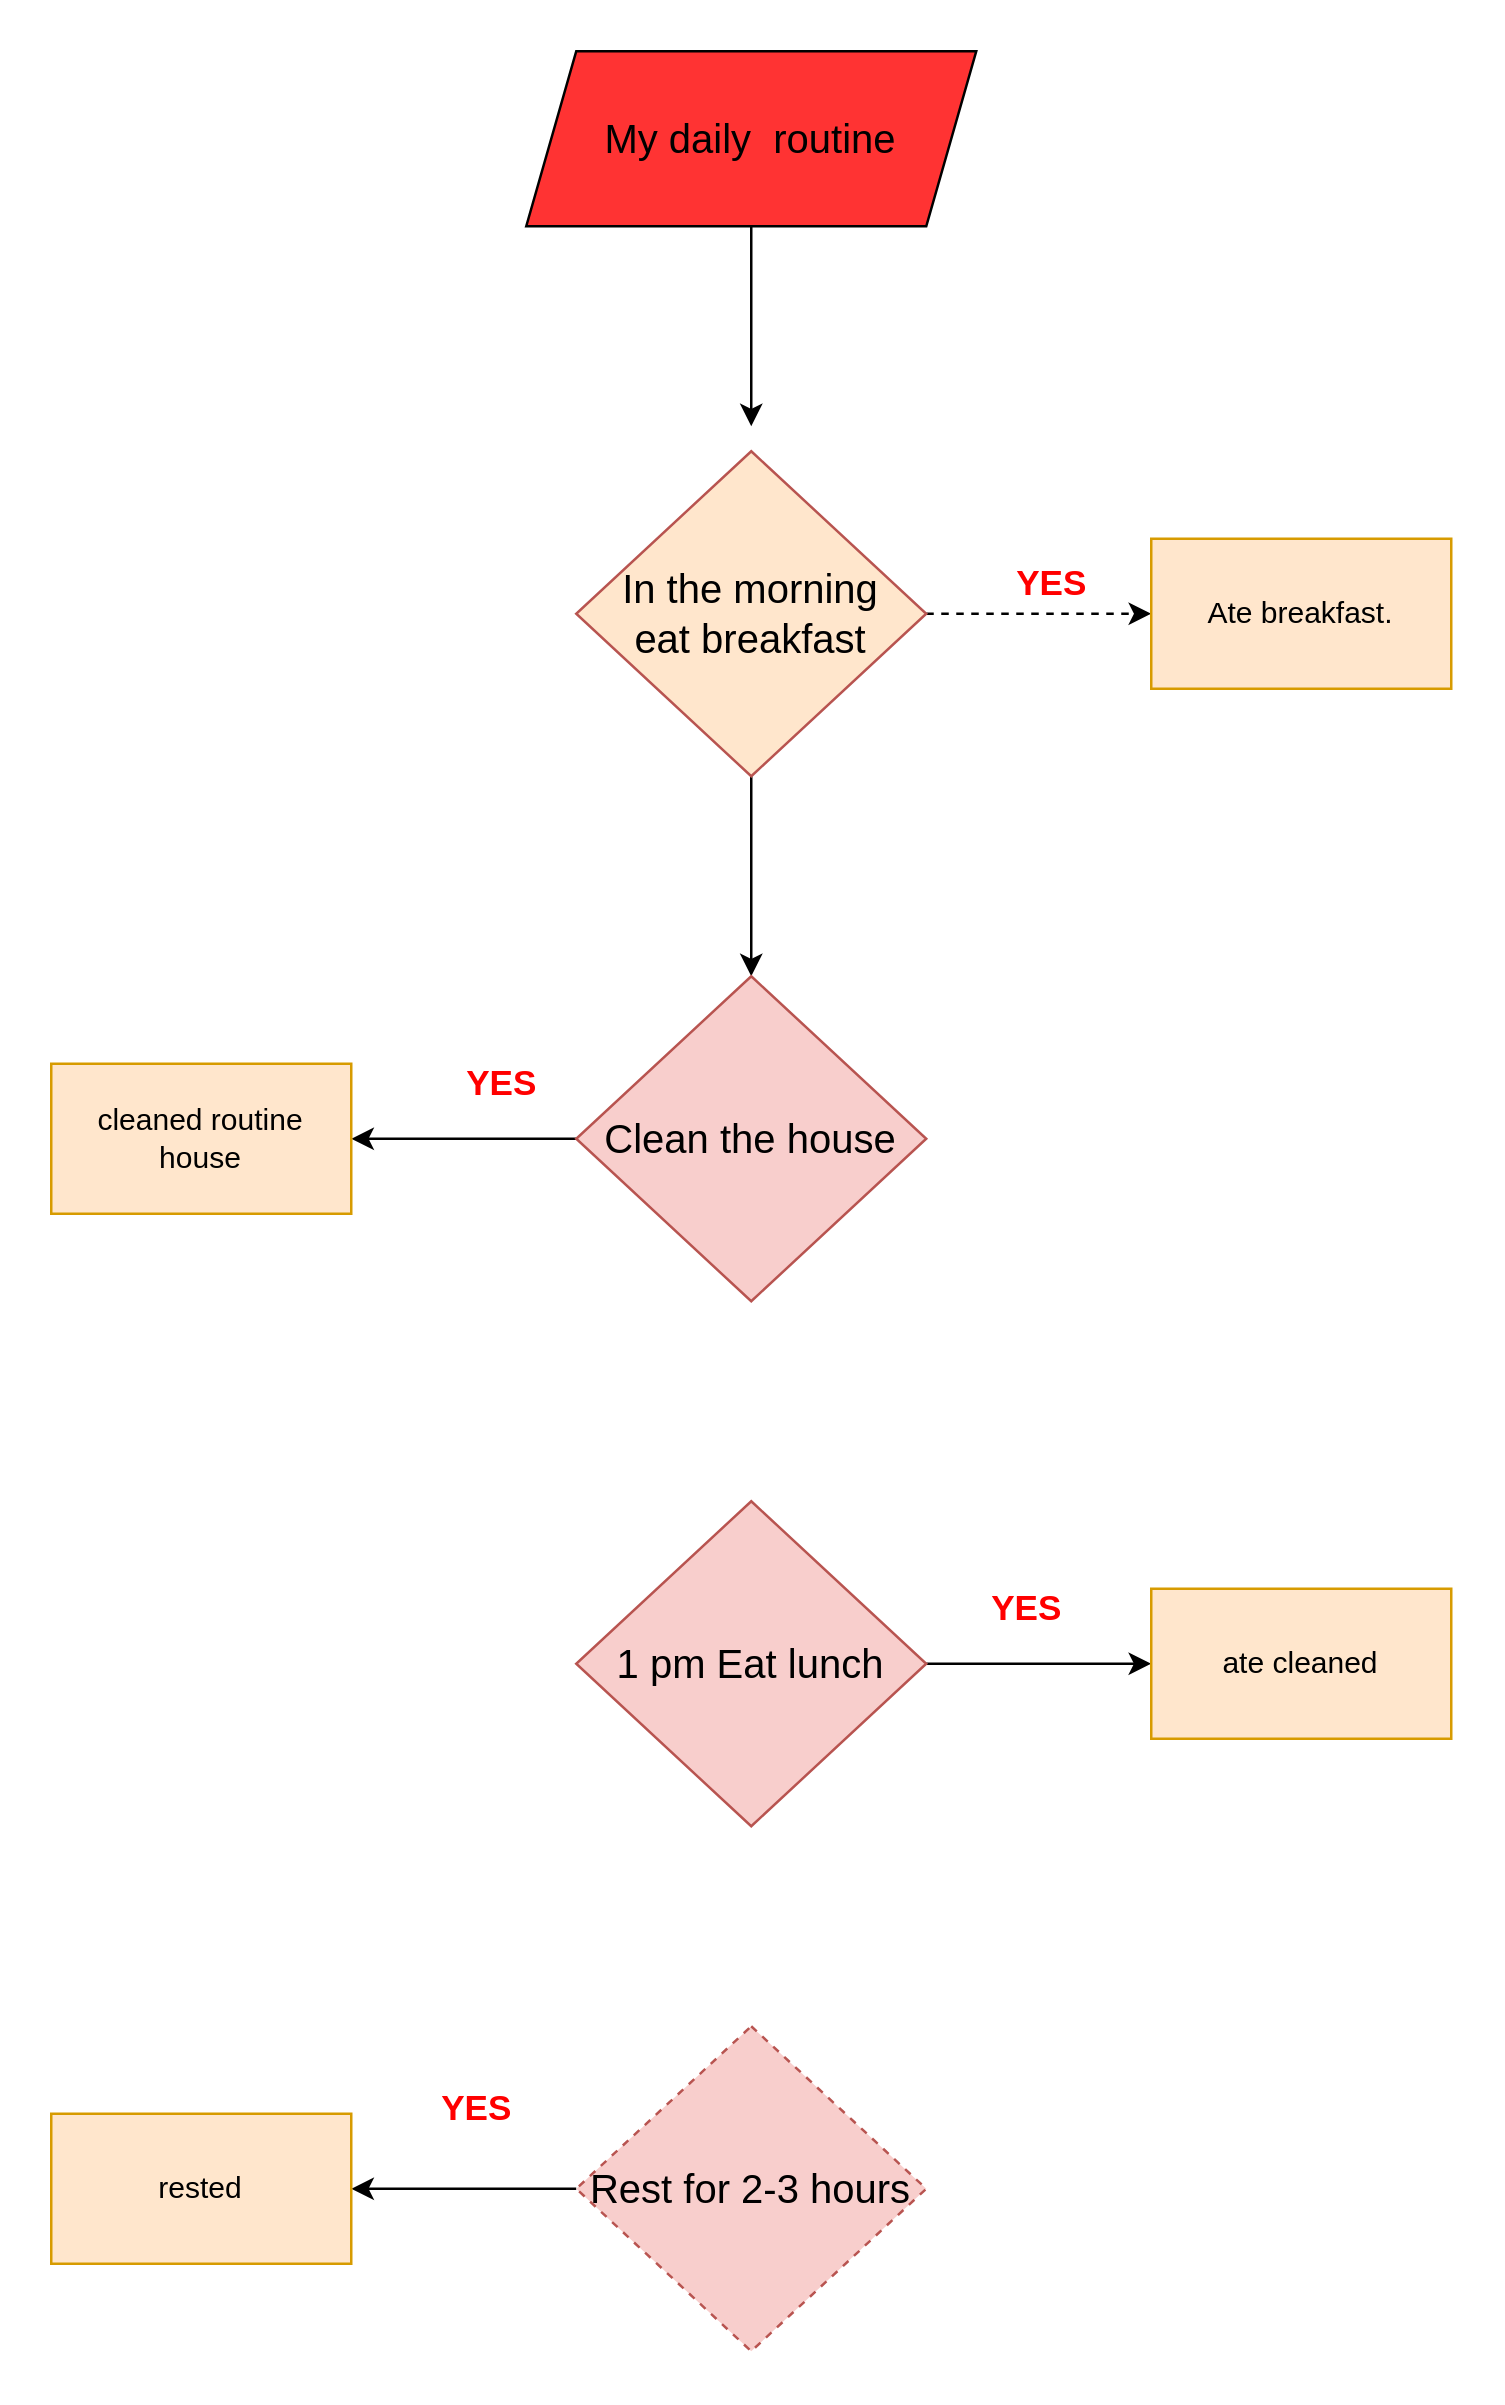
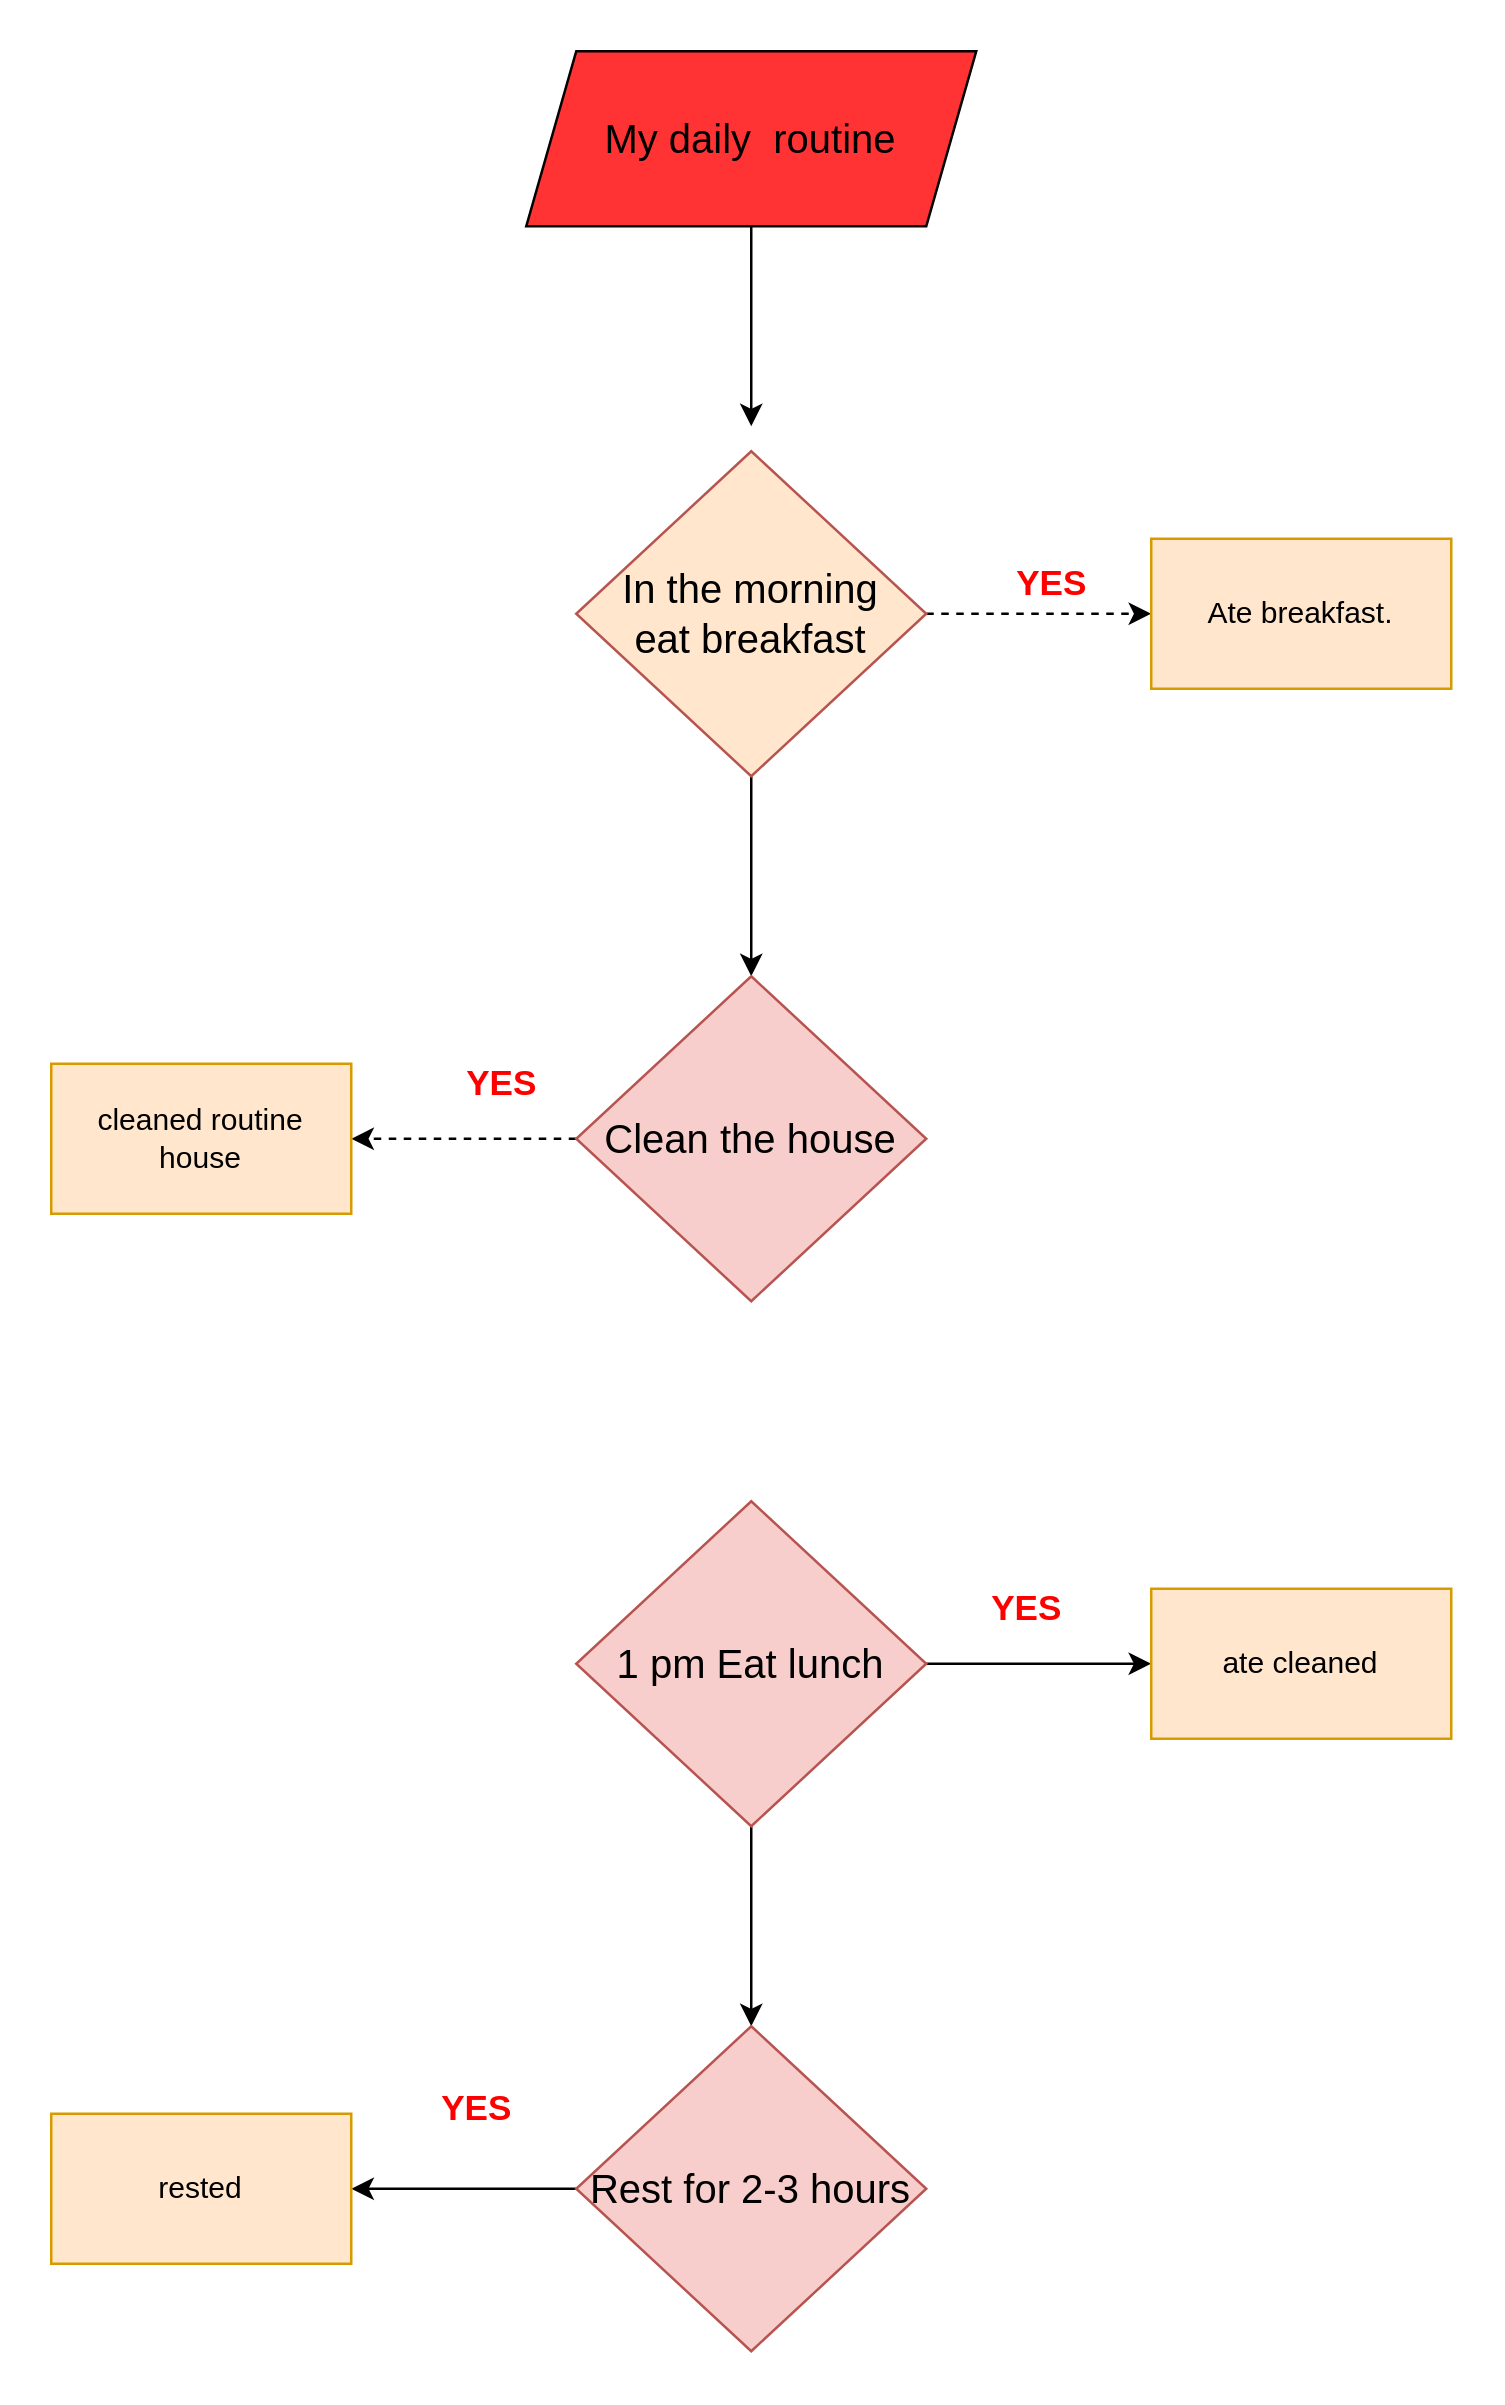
edge "Clean the house" -> "cleaned routine house": style solid -> dashed
edge "1 pm Eat lunch" -> "Rest for 2-3 hours": added
node "Rest for 2-3 hours": style dashed -> solid
